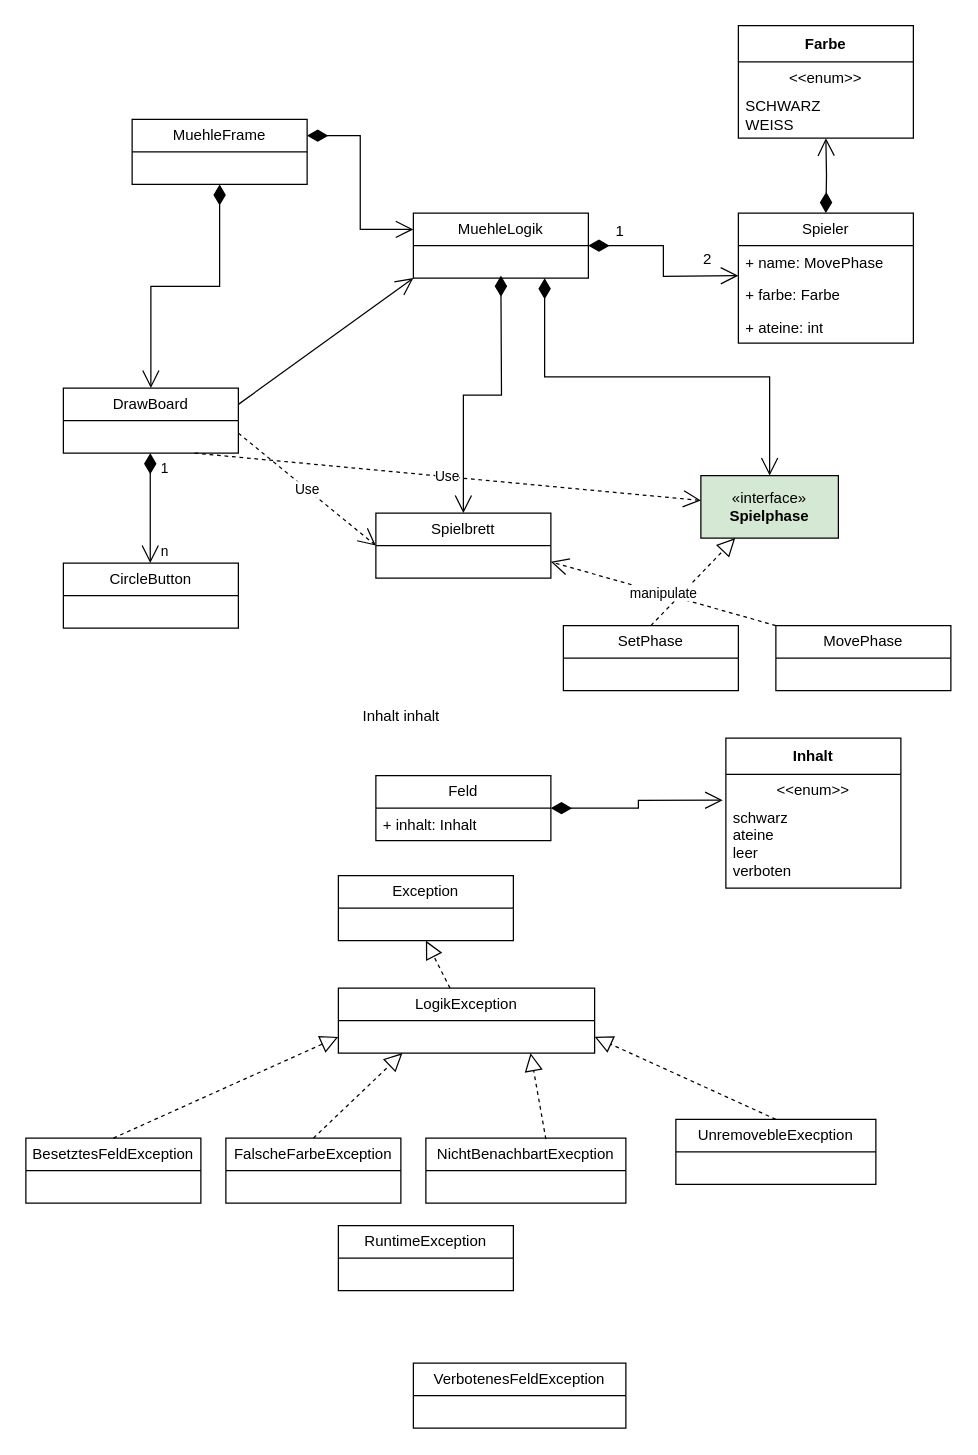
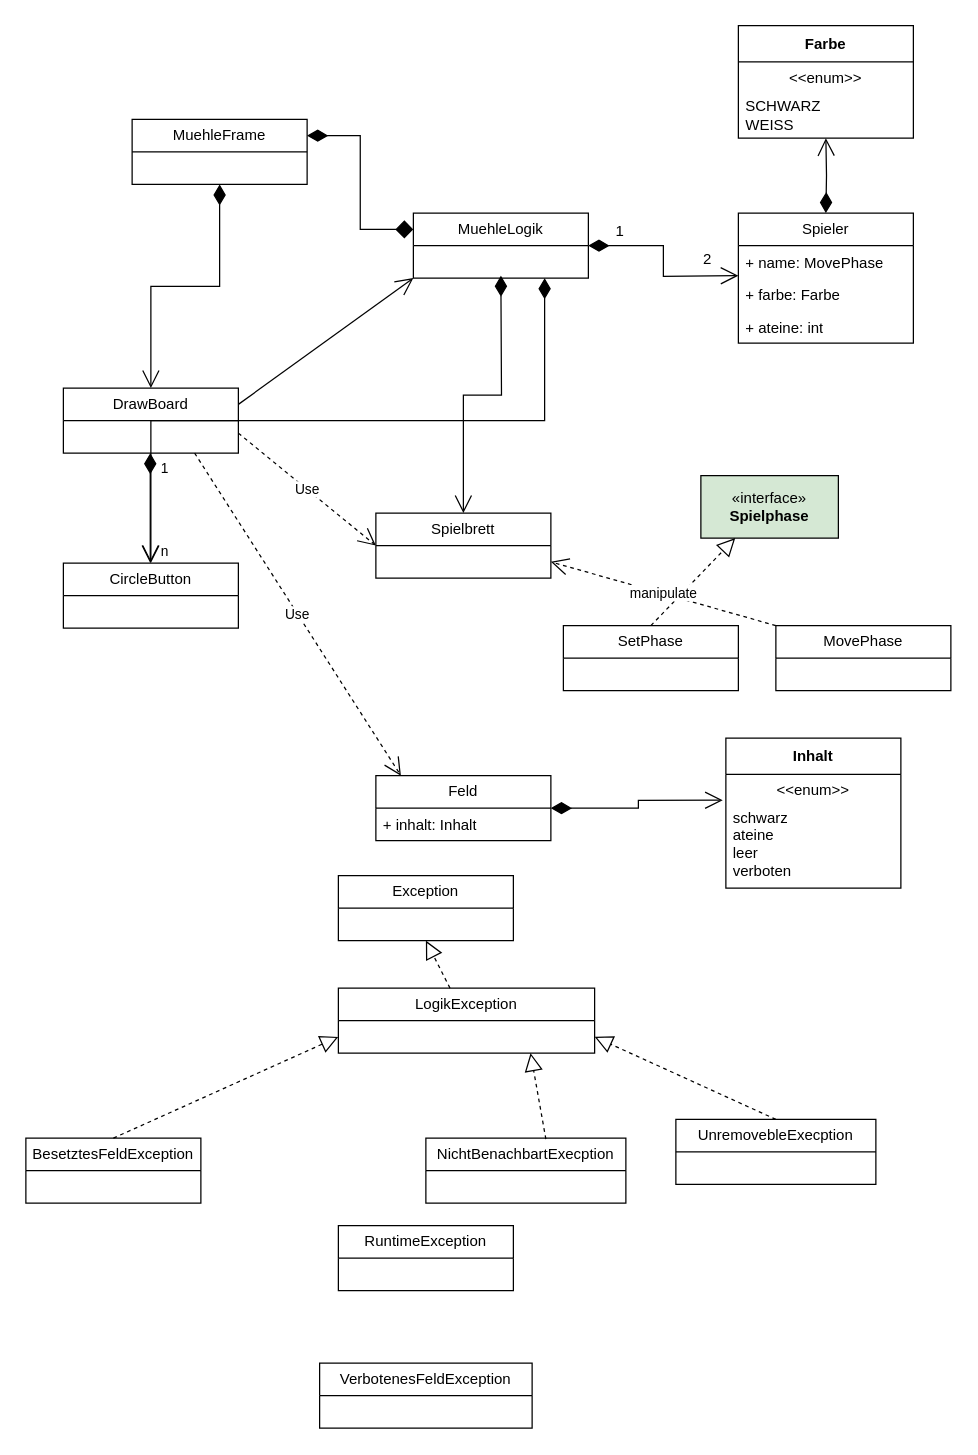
edge "MuehleFrame" -- "MuehleLogik": arrowhead open -> diamond
edge "MuehleLogik" -- "«interface» Spielphase": now "MuehleLogik" -- "CircleButton"
edge "DrawBoard" -> "«interface» Spielphase": now "DrawBoard" -> "Feld"
node "Inhalt inhalt": removed
edge "FalscheFarbeException" -> "LogikException": removed
node "FalscheFarbeException": removed
node "VerbotenesFeldException": moved (519, 1396) -> (426, 1396)
